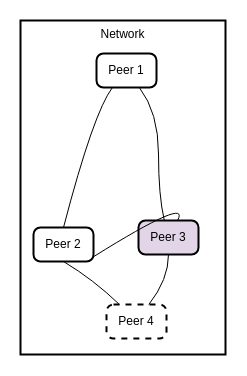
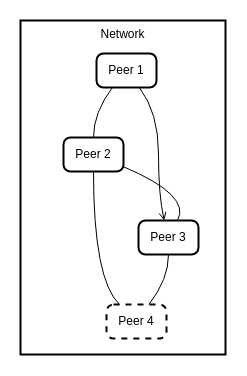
edge "Peer 1" -- "Peer 3": arrowhead none -> open
node "Peer 3": fillcolor #e1d5e7 -> #ffffff
node "Peer 2": moved (64, 245) -> (94, 155)
